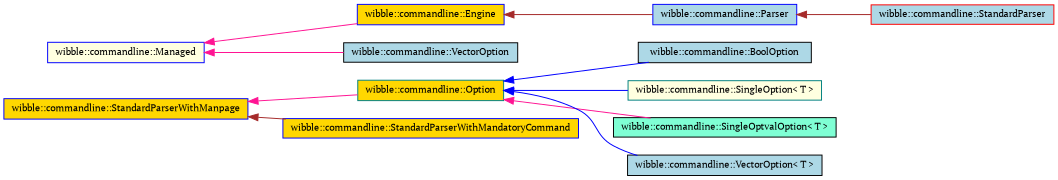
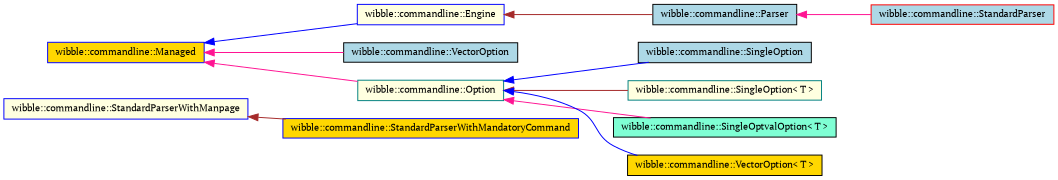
node "wibble::commandline::Engine": fillcolor gold -> lightyellow
node "wibble::commandline::Parser": color blue -> black
edge "wibble::commandline::StandardParser" -> "wibble::commandline::Parser": color brown -> deeppink
edge "wibble::commandline::Engine" -> "wibble::commandline::Managed": color deeppink -> blue
node "wibble::commandline::Managed": fillcolor lightyellow -> gold
node "wibble::commandline::BoolOption": label "wibble::commandline::BoolOption" -> "wibble::commandline::SingleOption"
node "wibble::commandline::Option": fillcolor gold -> lightyellow
edge "wibble::commandline::SingleOption< T >" -> "wibble::commandline::Option": color blue -> brown
edge "wibble::commandline::Option" -> "wibble::commandline::StandardParserWithManpage": now "wibble::commandline::Option" -> "wibble::commandline::Managed"
node "wibble::commandline::StandardParserWithManpage": fillcolor gold -> lightyellow
node "wibble::commandline::VectorOption< T >": fillcolor lightblue -> gold
